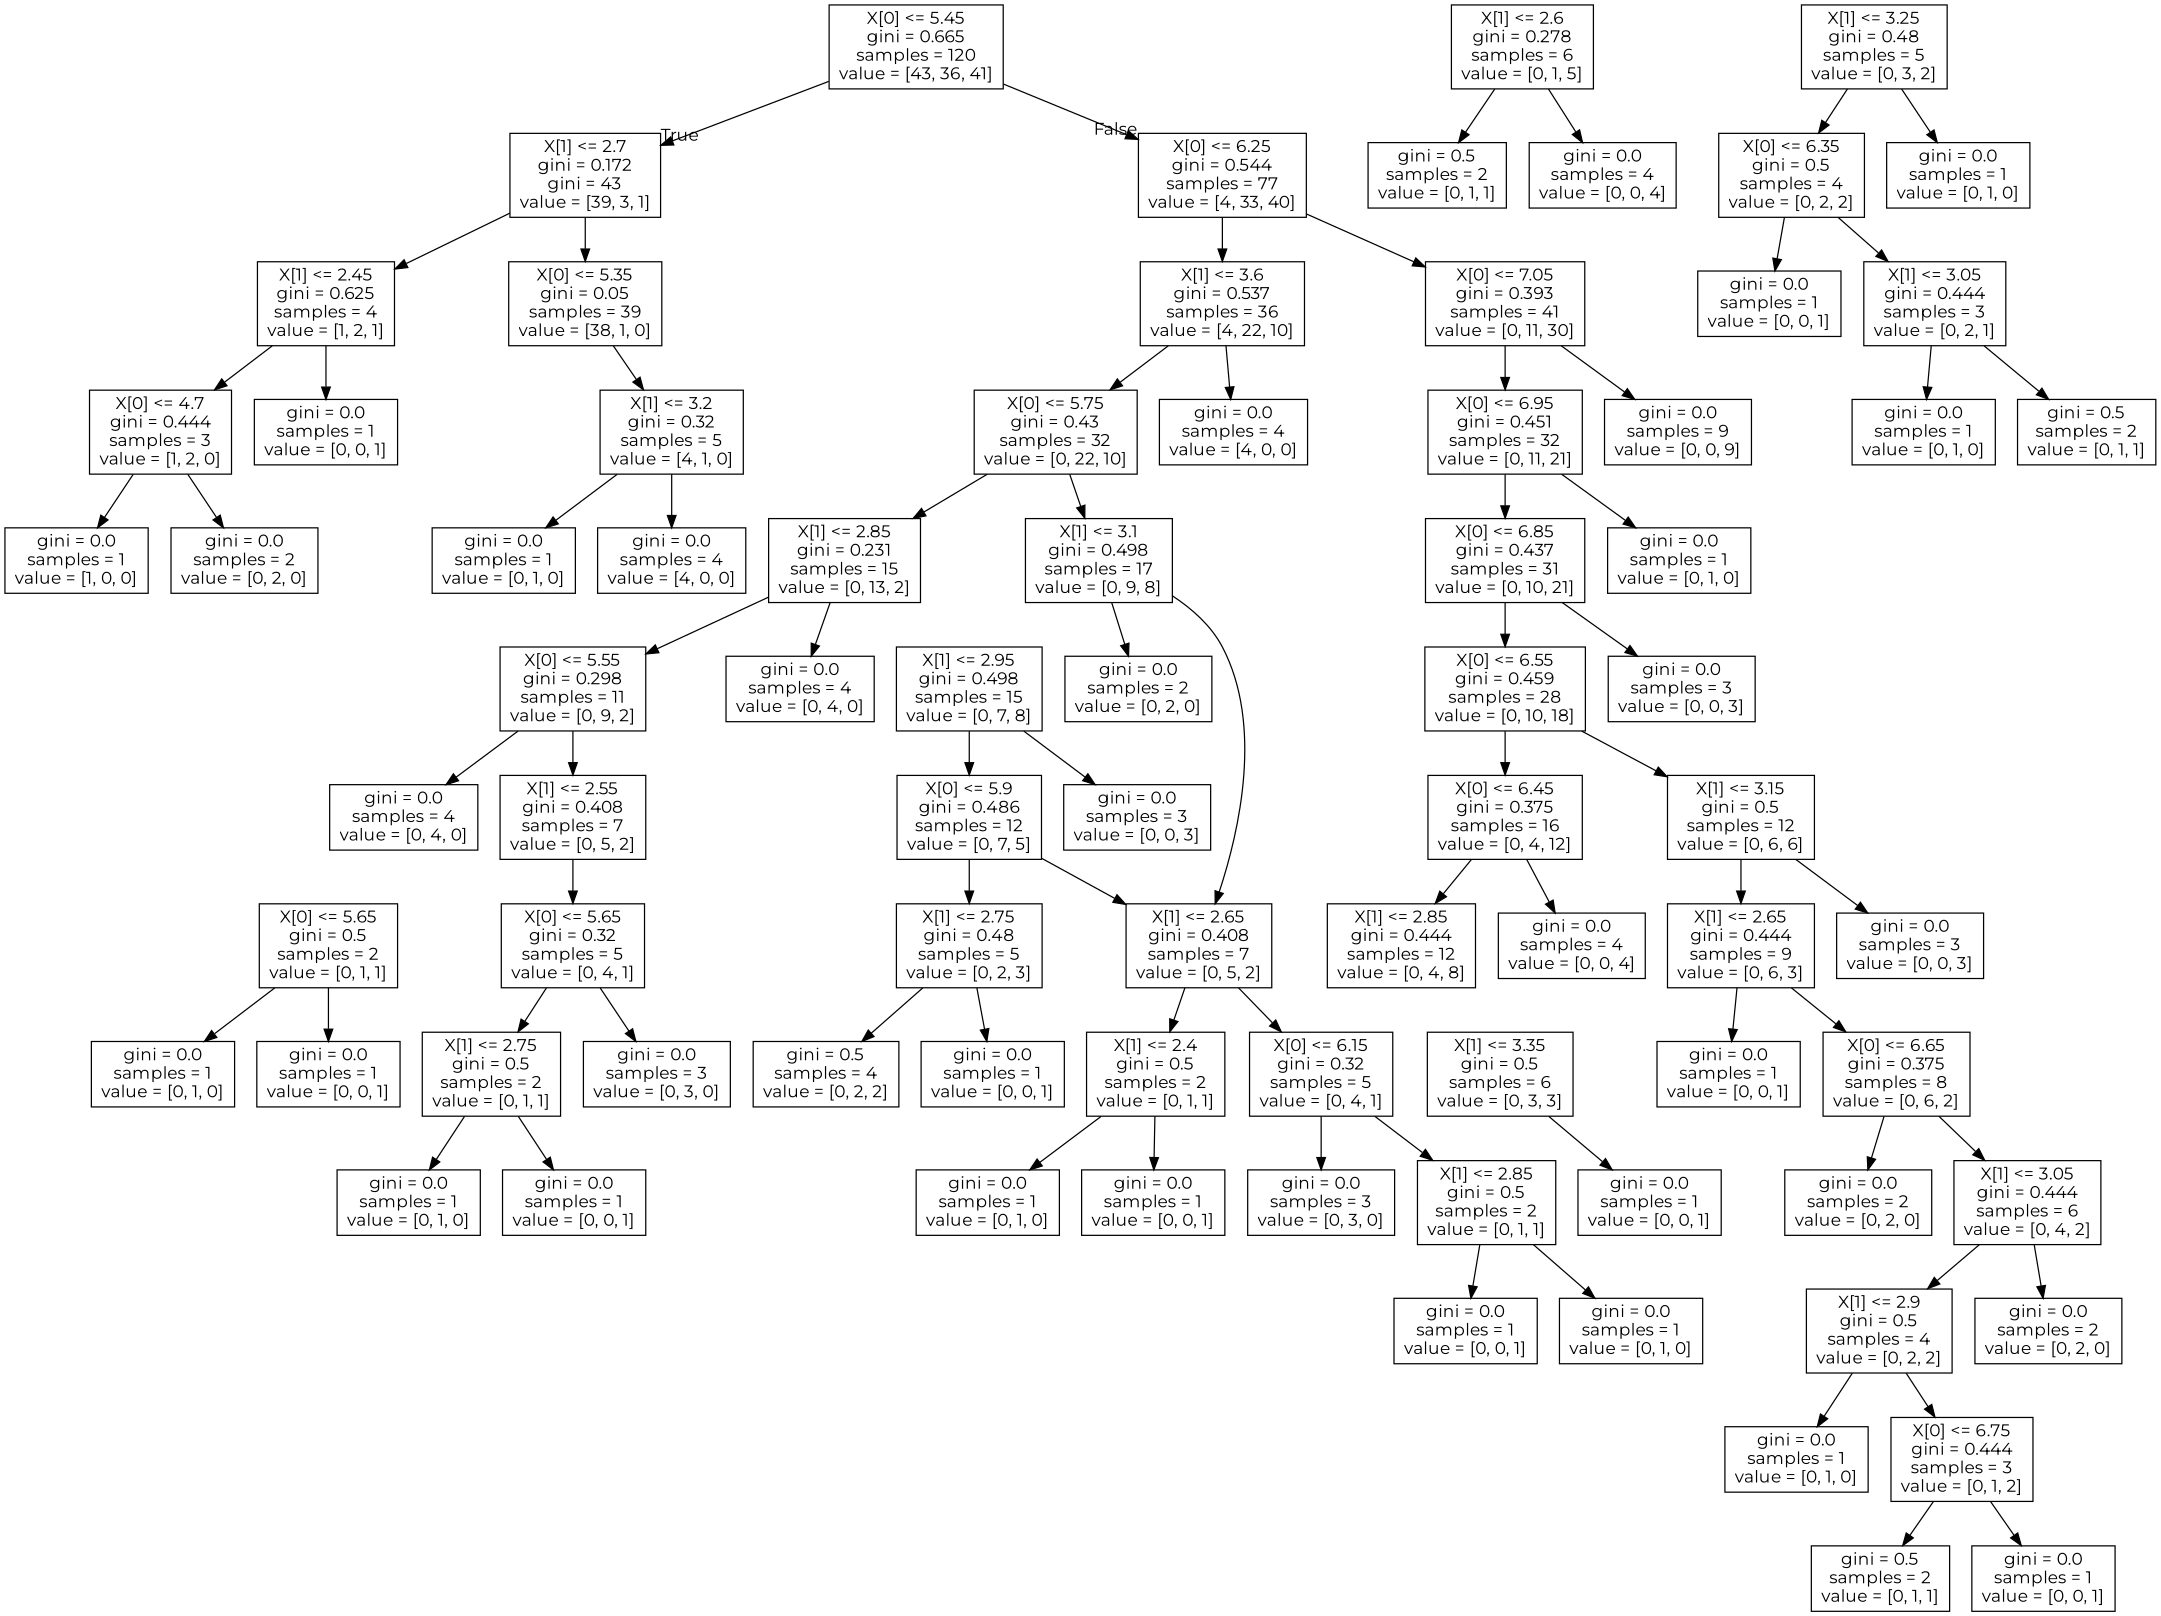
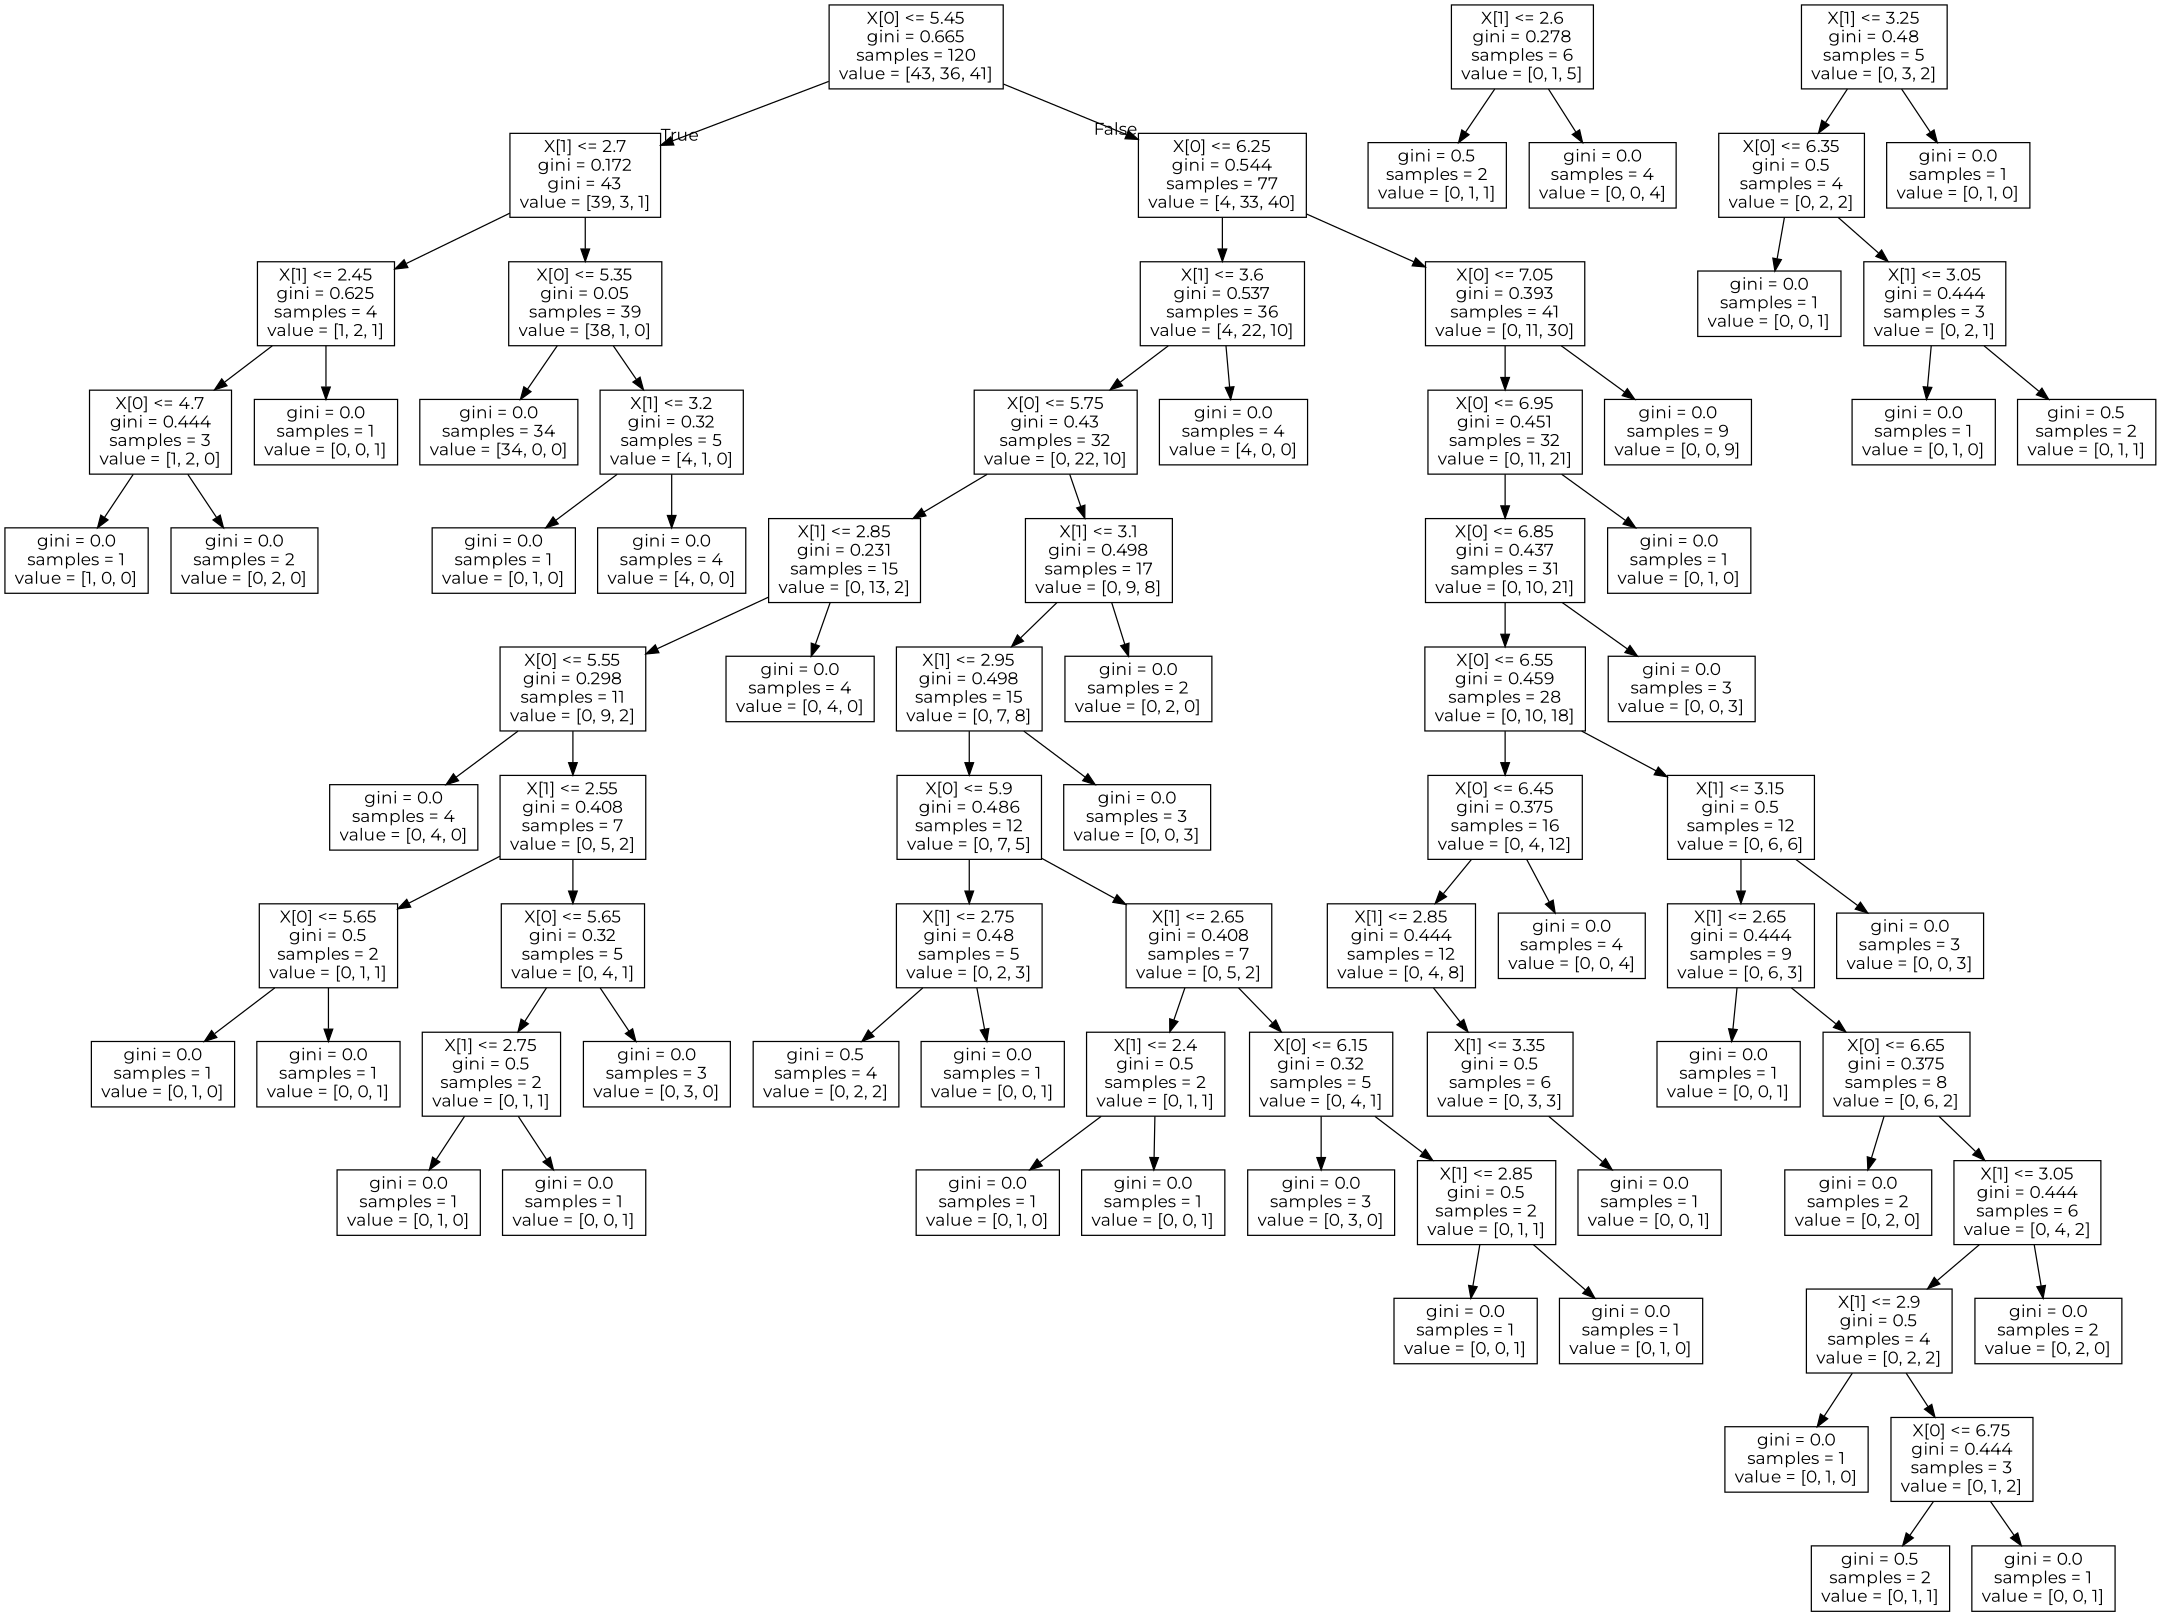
node "gini = 0.0 samples = 34 value = [34, 0, 0]": added
edge "X[1] <= 3.1 gini = 0.498 samples = 17 value = [0, 9, 8]" -> "X[1] <= 2.65 gini = 0.408 samples = 7 value = [0, 5, 2]": now "X[1] <= 3.1 gini = 0.498 samples = 17 value = [0, 9, 8]" -> "X[1] <= 2.95 gini = 0.498 samples = 15 value = [0, 7, 8]"
edge "X[1] <= 2.55 gini = 0.408 samples = 7 value = [0, 5, 2]" -> "X[0] <= 5.65 gini = 0.5 samples = 2 value = [0, 1, 1]": added
edge "X[1] <= 2.85 gini = 0.444 samples = 12 value = [0, 4, 8]" -> "X[1] <= 3.35 gini = 0.5 samples = 6 value = [0, 3, 3]": added
